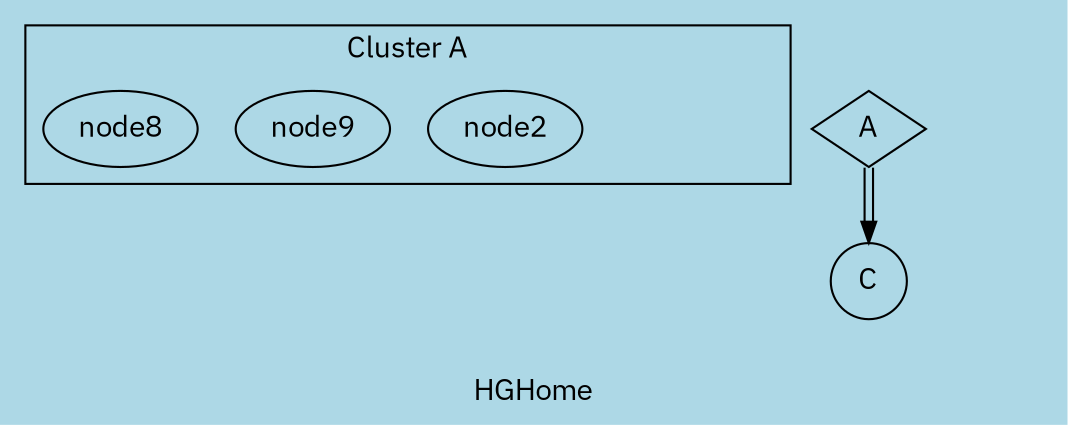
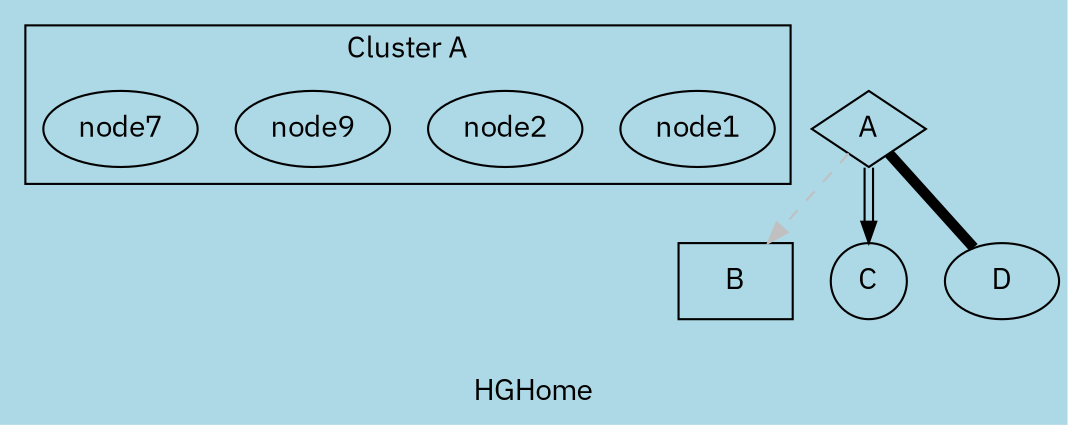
node "node8": label "node8" -> "node7"
node "node1": added
node "B": added
node "D": added
